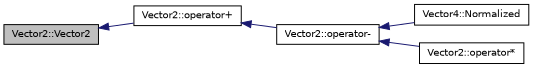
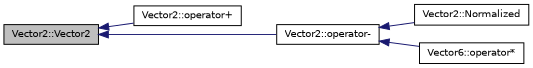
node "Vector4::Normalized": label "Vector4::Normalized" -> "Vector2::Normalized"
edge "Vector2::operator-" -> "Vector2::operator+": now "Vector2::operator-" -> "Vector2::Vector2"
node "Vector2::operator*": label "Vector2::operator*" -> "Vector6::operator*"
